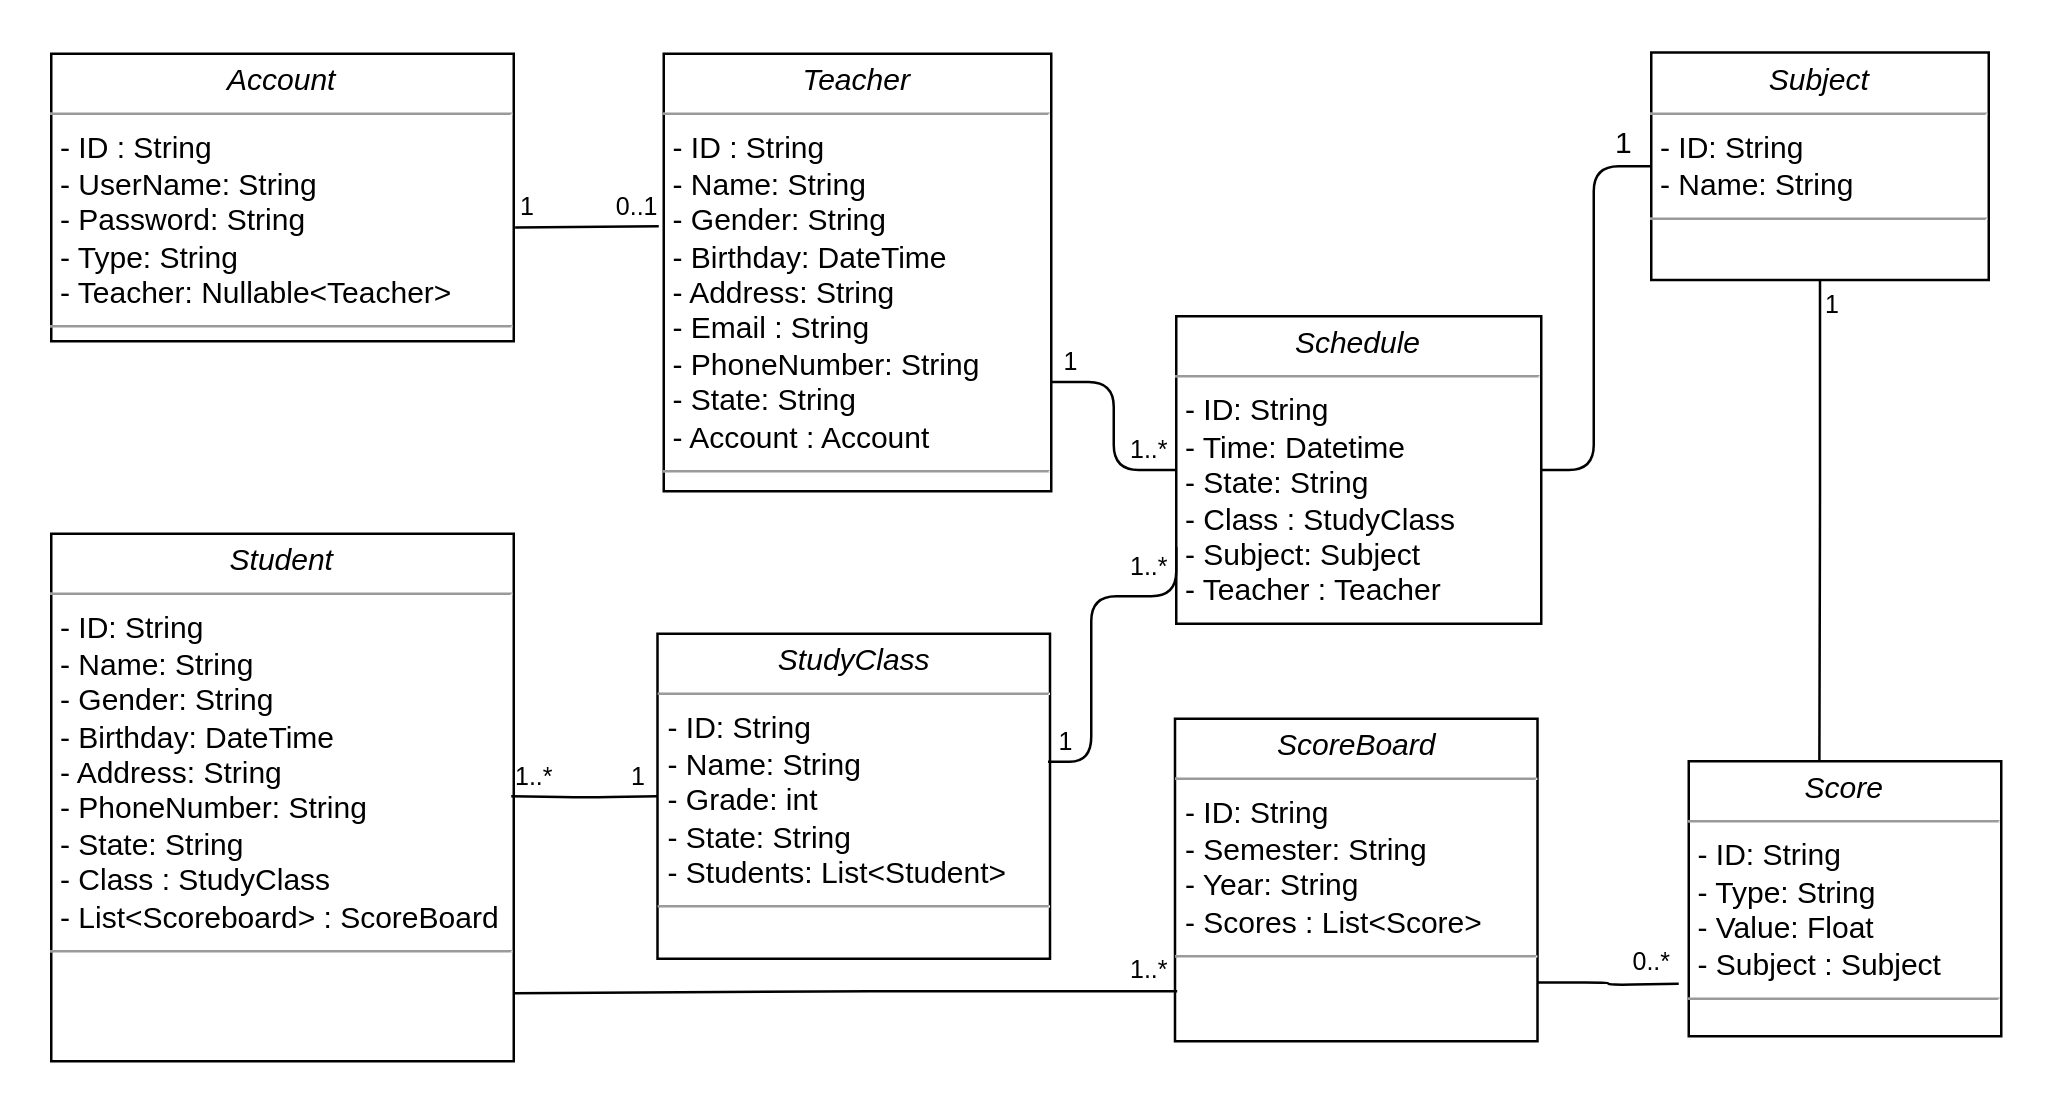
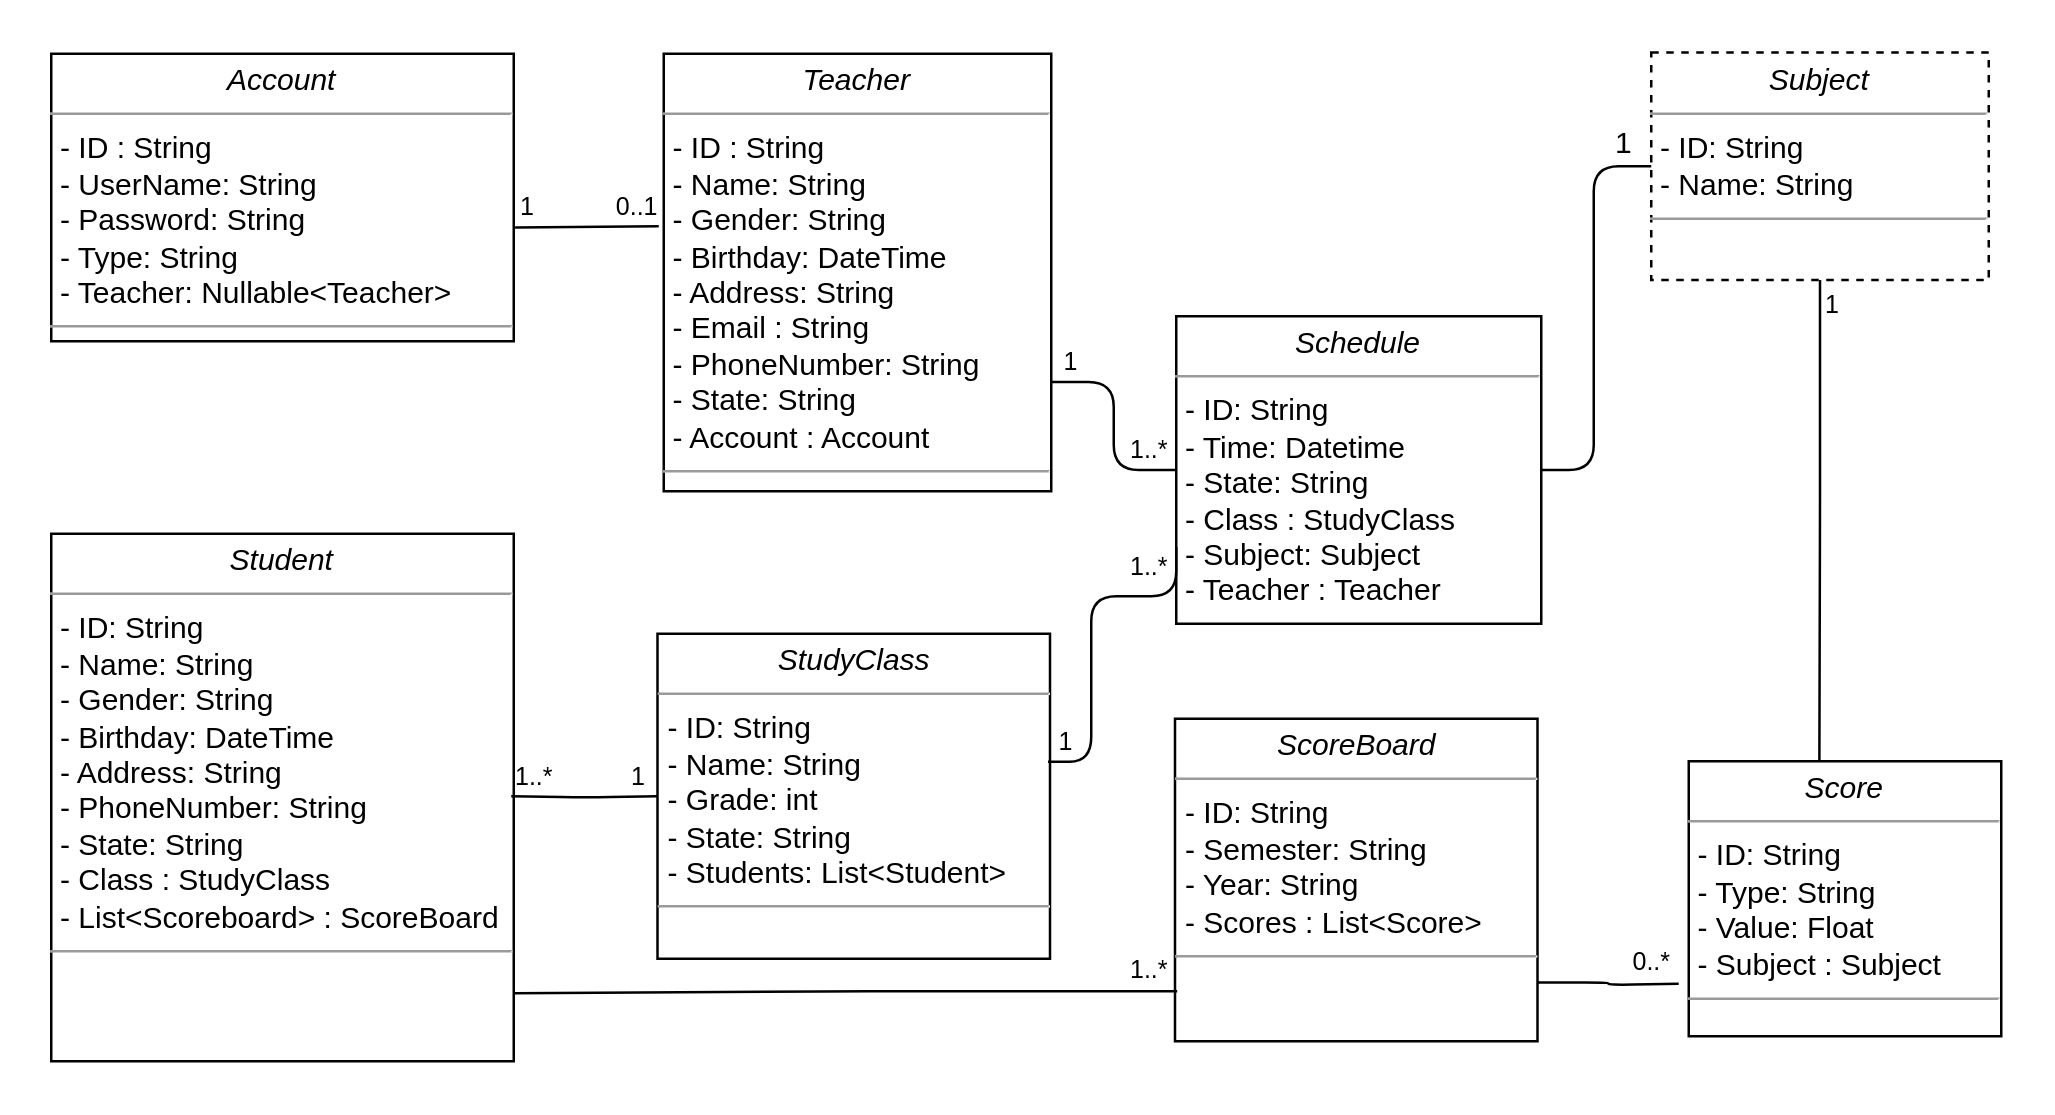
node "Subject - ID: String - Name: String": style solid -> dashed
